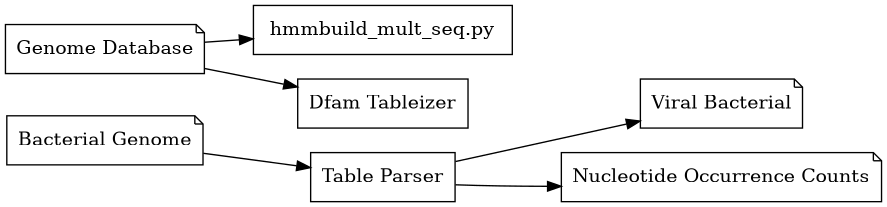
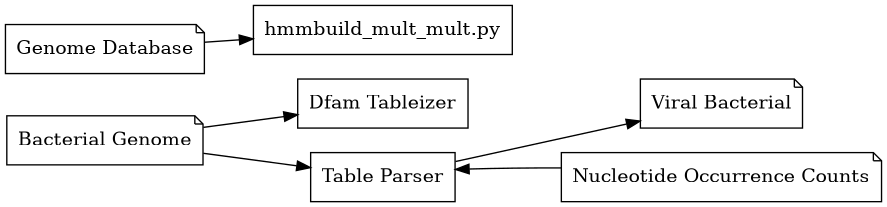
node "hmmbuild_mult_seq.py": label "hmmbuild_mult_seq.py" -> "hmmbuild_mult_mult.py"
edge "Genome Database" -> "Dfam Tableizer": now "Bacterial Genome" -> "Dfam Tableizer"
edge "Table Parser" -> "Nucleotide Occurrence Counts": reversed
